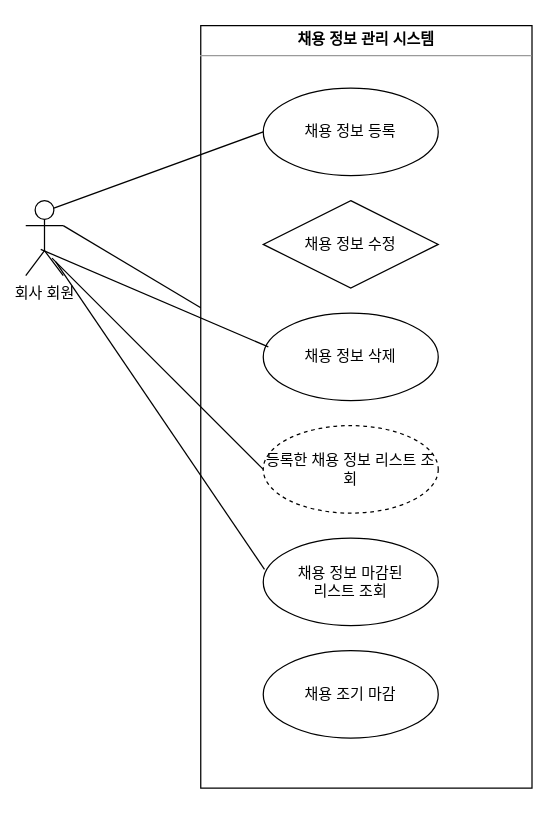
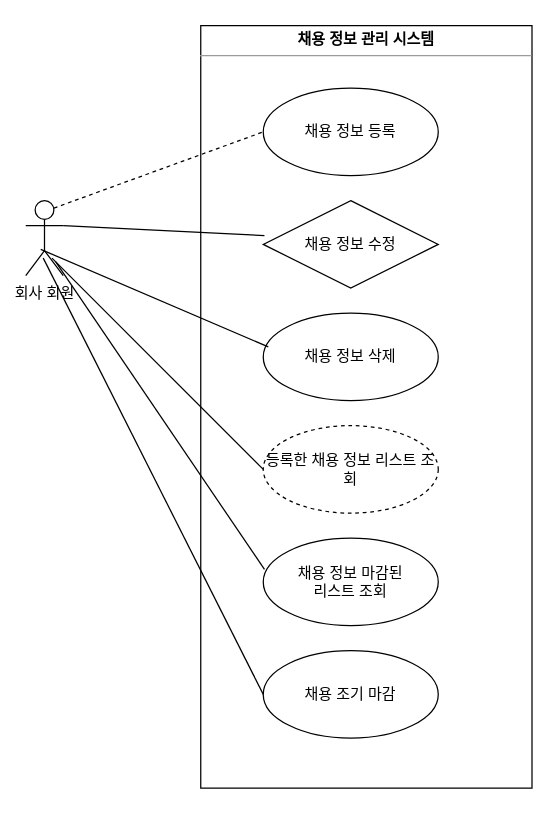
edge "채용 정보 등록" -- "회사 회원": style solid -> dashed
edge "회사 회원" -- "채용 정보 관리 시스템": now "회사 회원" -- "채용 정보 수정"
edge "회사 회원" -- "채용 조기 마감": added
